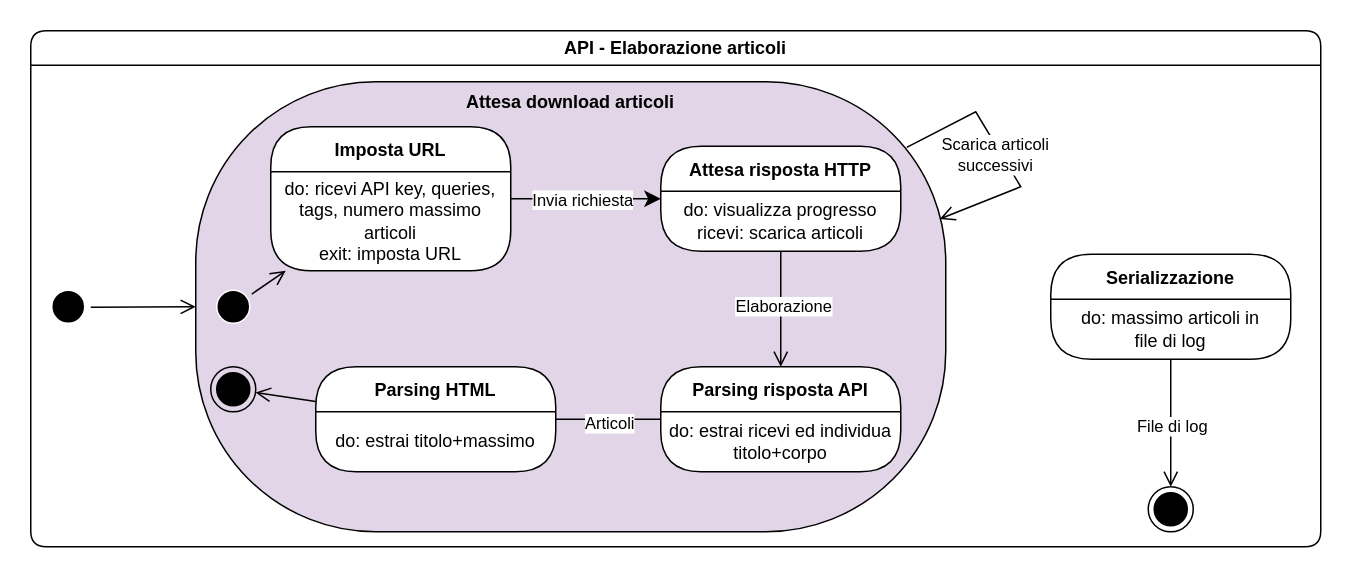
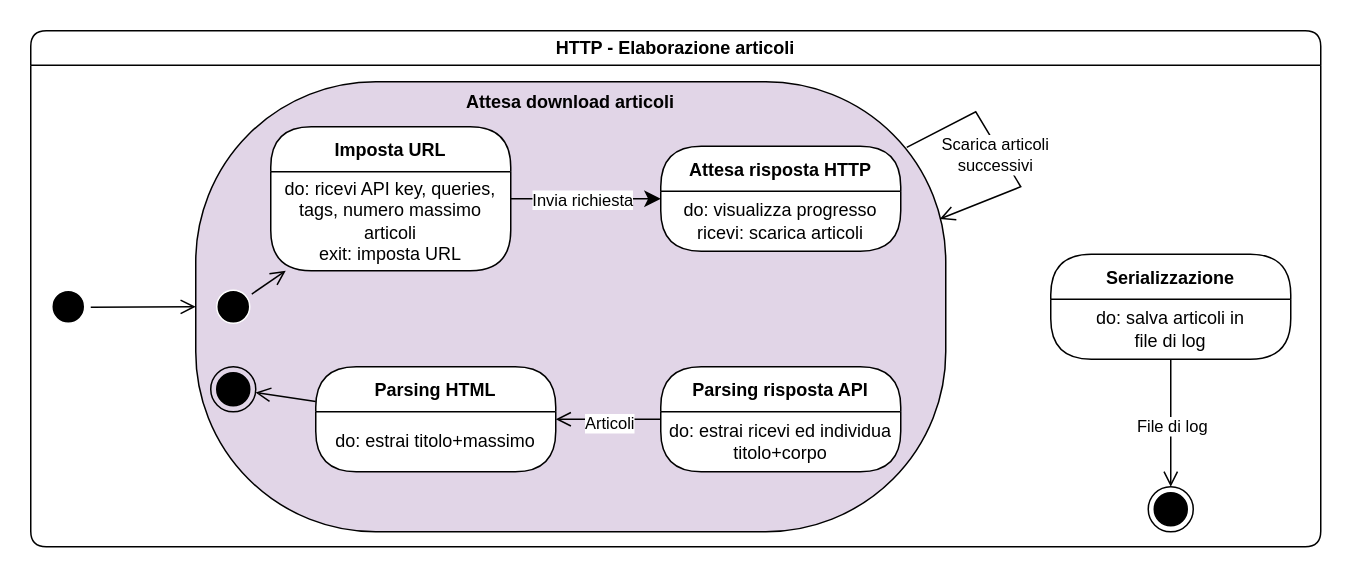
node "API - Elaborazione articoli": label "API - Elaborazione articoli" -> "HTTP - Elaborazione articoli"
edge "Attesa risposta HTTP" -> "Parsing risposta API": removed, label "Elaborazione"
node "do: massimo articoli in file di log": label "do: massimo articoli in file di log" -> "do: salva articoli in file di log"
edge "Parsing HTML" -- "Parsing risposta API": arrowhead none -> open
